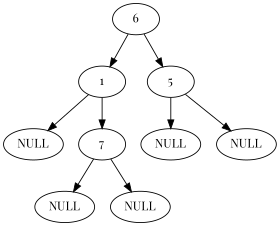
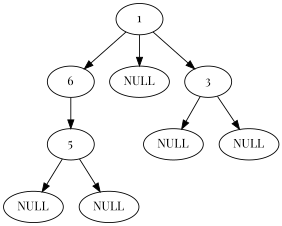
edge "6" -> "1": reversed
node "7": label "7" -> "3"
